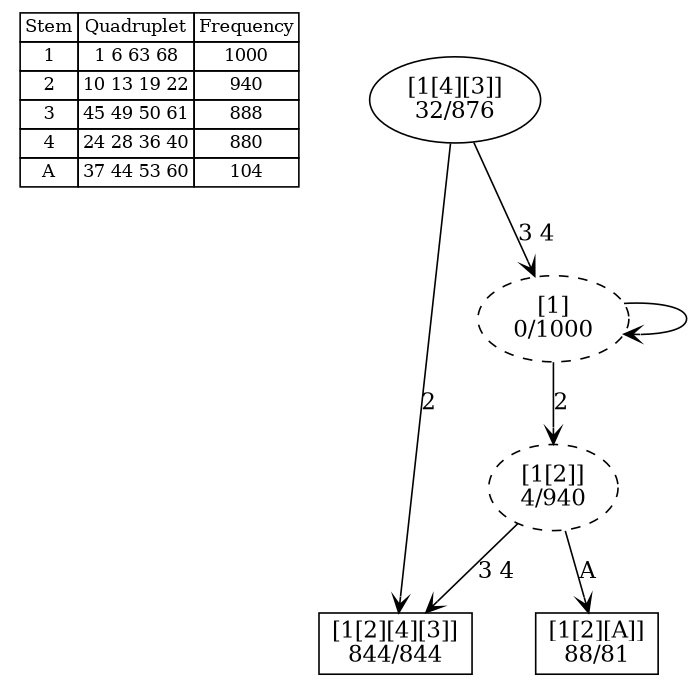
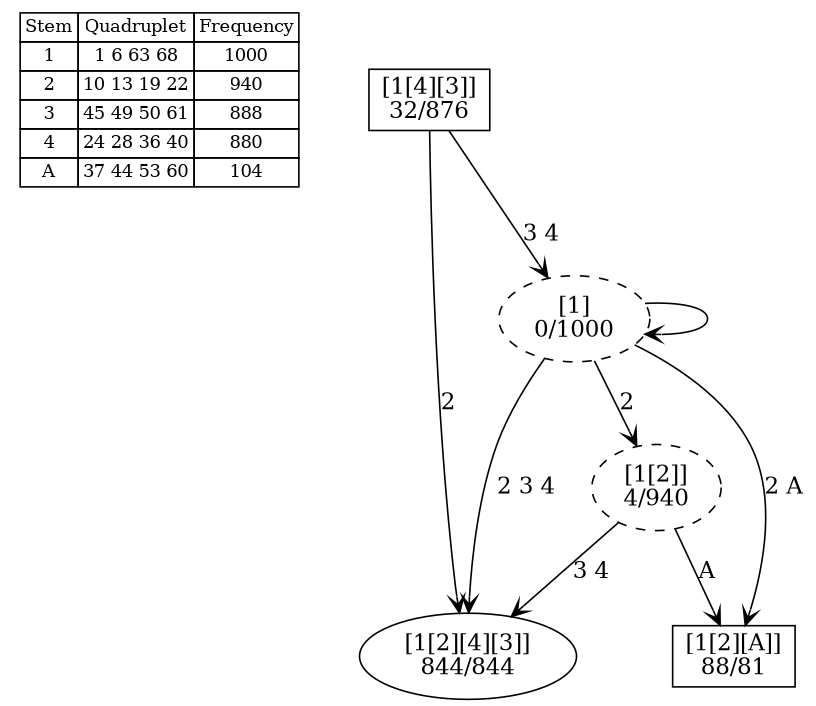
node "[1[4][3]] 32/876": shape ellipse -> box
edge "[1] 0/1000" -> "[1[2][A]] 88/81": added, label "2 A"
edge "[1] 0/1000" -> "[1[2][4][3]] 844/844": added, label "2 3 4"
node "[1[2][4][3]] 844/844": shape box -> ellipse
